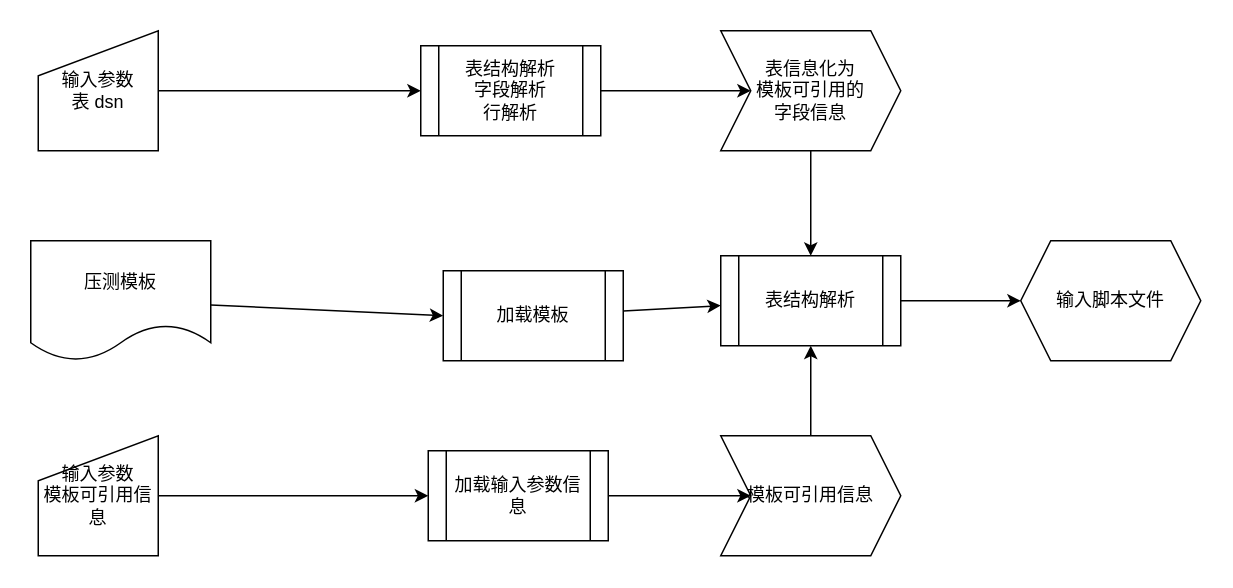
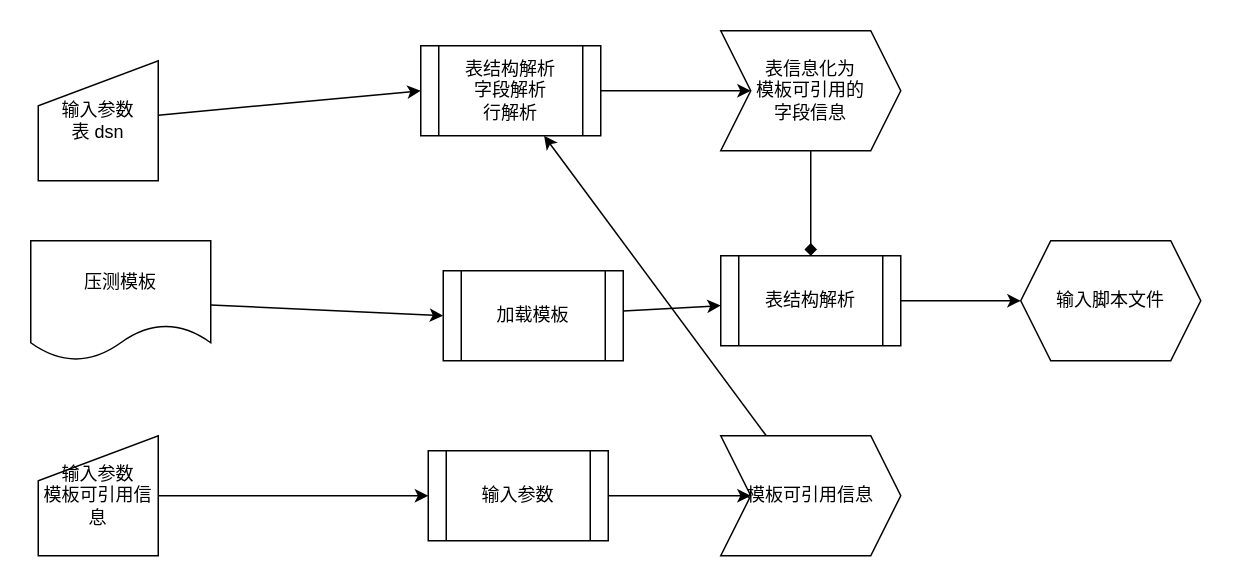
node "输入参数 表 dsn": moved (98, 91) -> (98, 121)
edge "表信息化为 模板可引用的 字段信息" -> "表结构解析": arrowhead classic -> diamond
edge "模板可引用信息" -> "表结构解析": now "模板可引用信息" -> "表结构解析 字段解析 行解析"
node "加载输入参数信息": label "加载输入参数信息" -> "输入参数"
